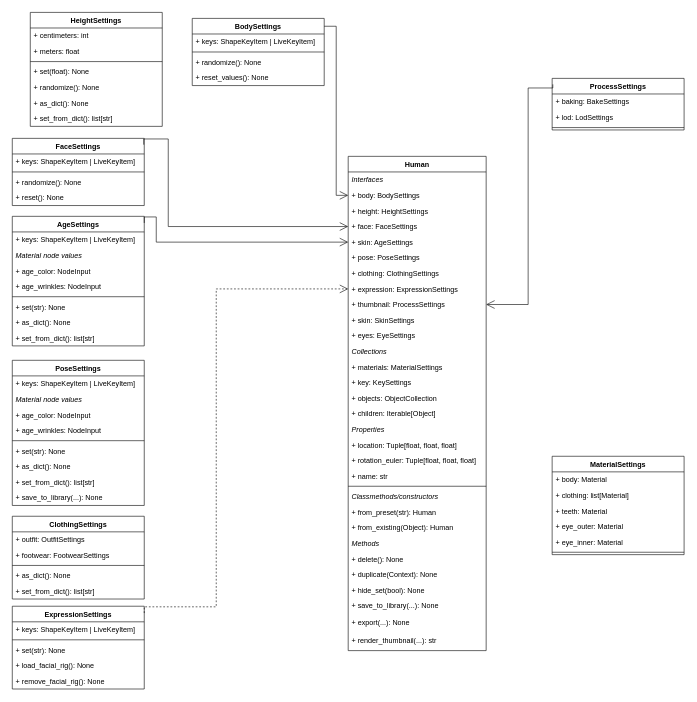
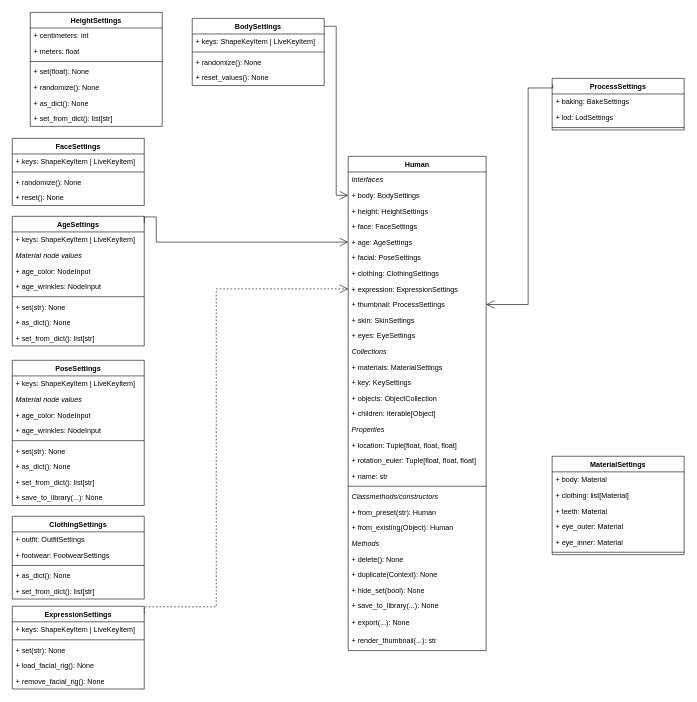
edge "FaceSettings" -> "+ face: FaceSettings": removed
node "+ skin: AgeSettings": label "+ skin: AgeSettings" -> "+ age: AgeSettings"
node "+ pose: PoseSettings": label "+ pose: PoseSettings" -> "+ facial: PoseSettings"
